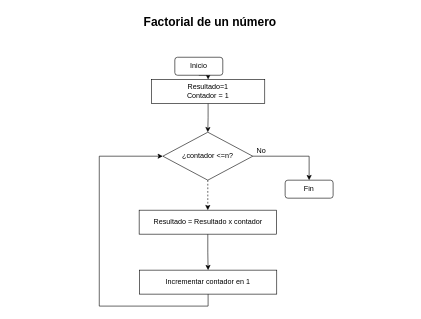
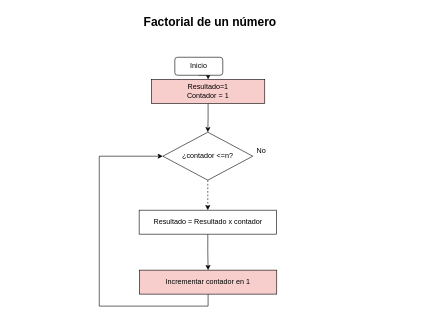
node "Resultado=1 Contador = 1": fillcolor #ffffff -> #f8cecc
edge "¿contador <=n?" -> "Fin": removed
node "Fin": removed
node "Incrementar contador en 1": fillcolor #ffffff -> #f8cecc
